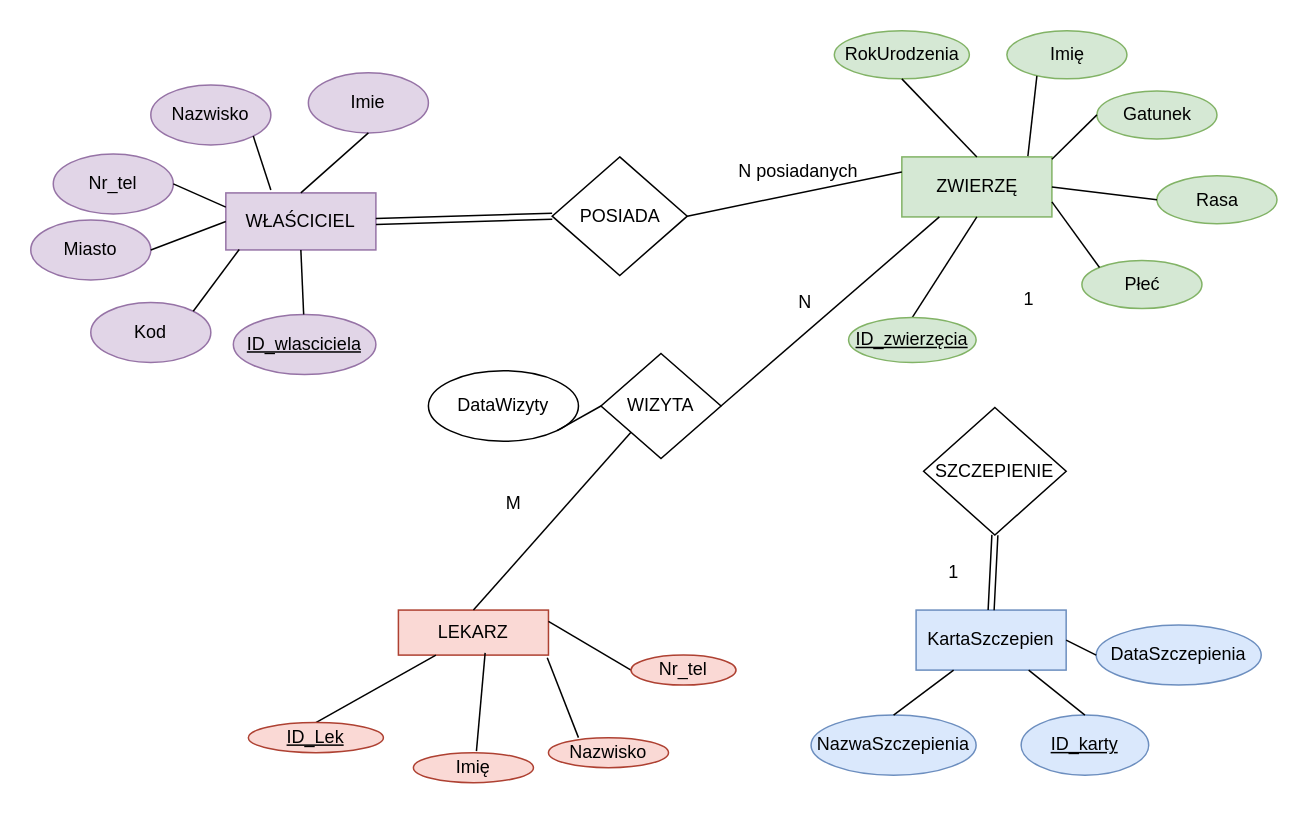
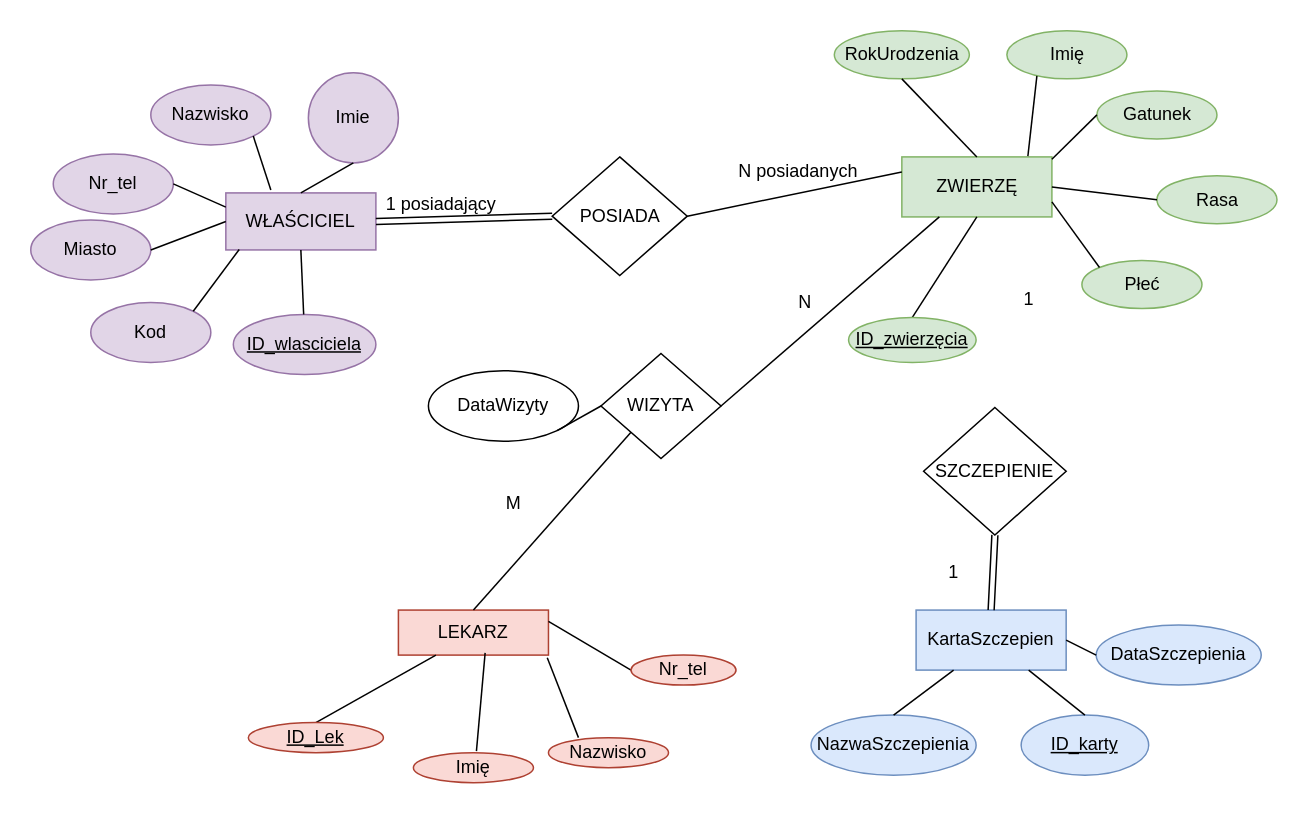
node "Imie": size 120x60 -> 90x90
node "1 posiadający": added
